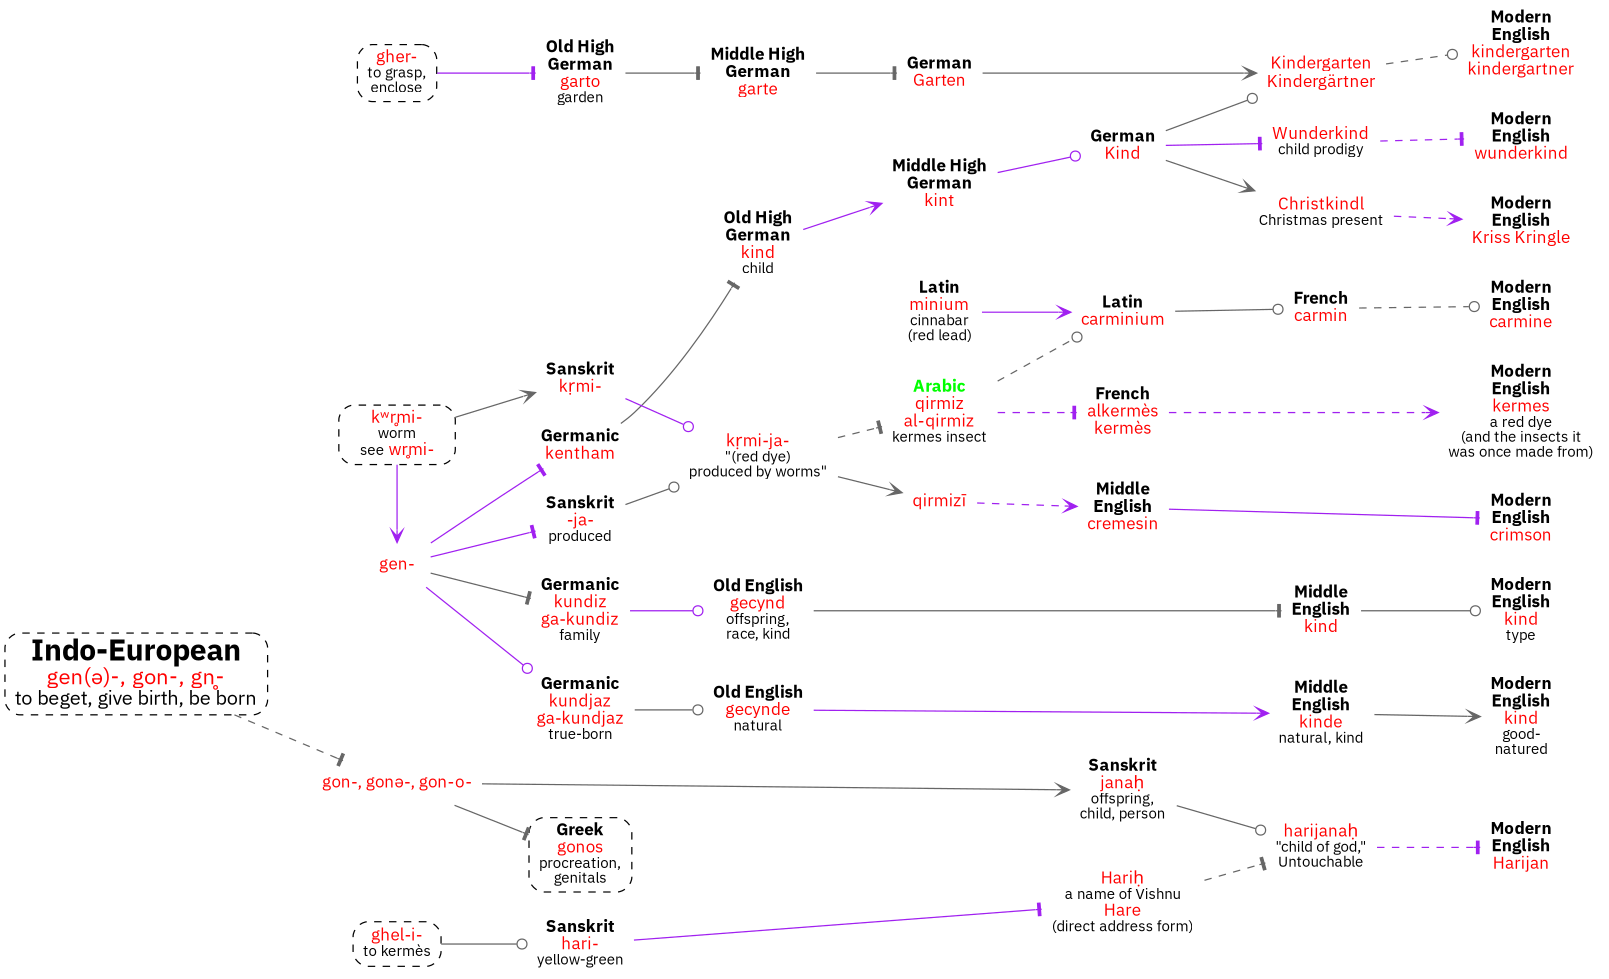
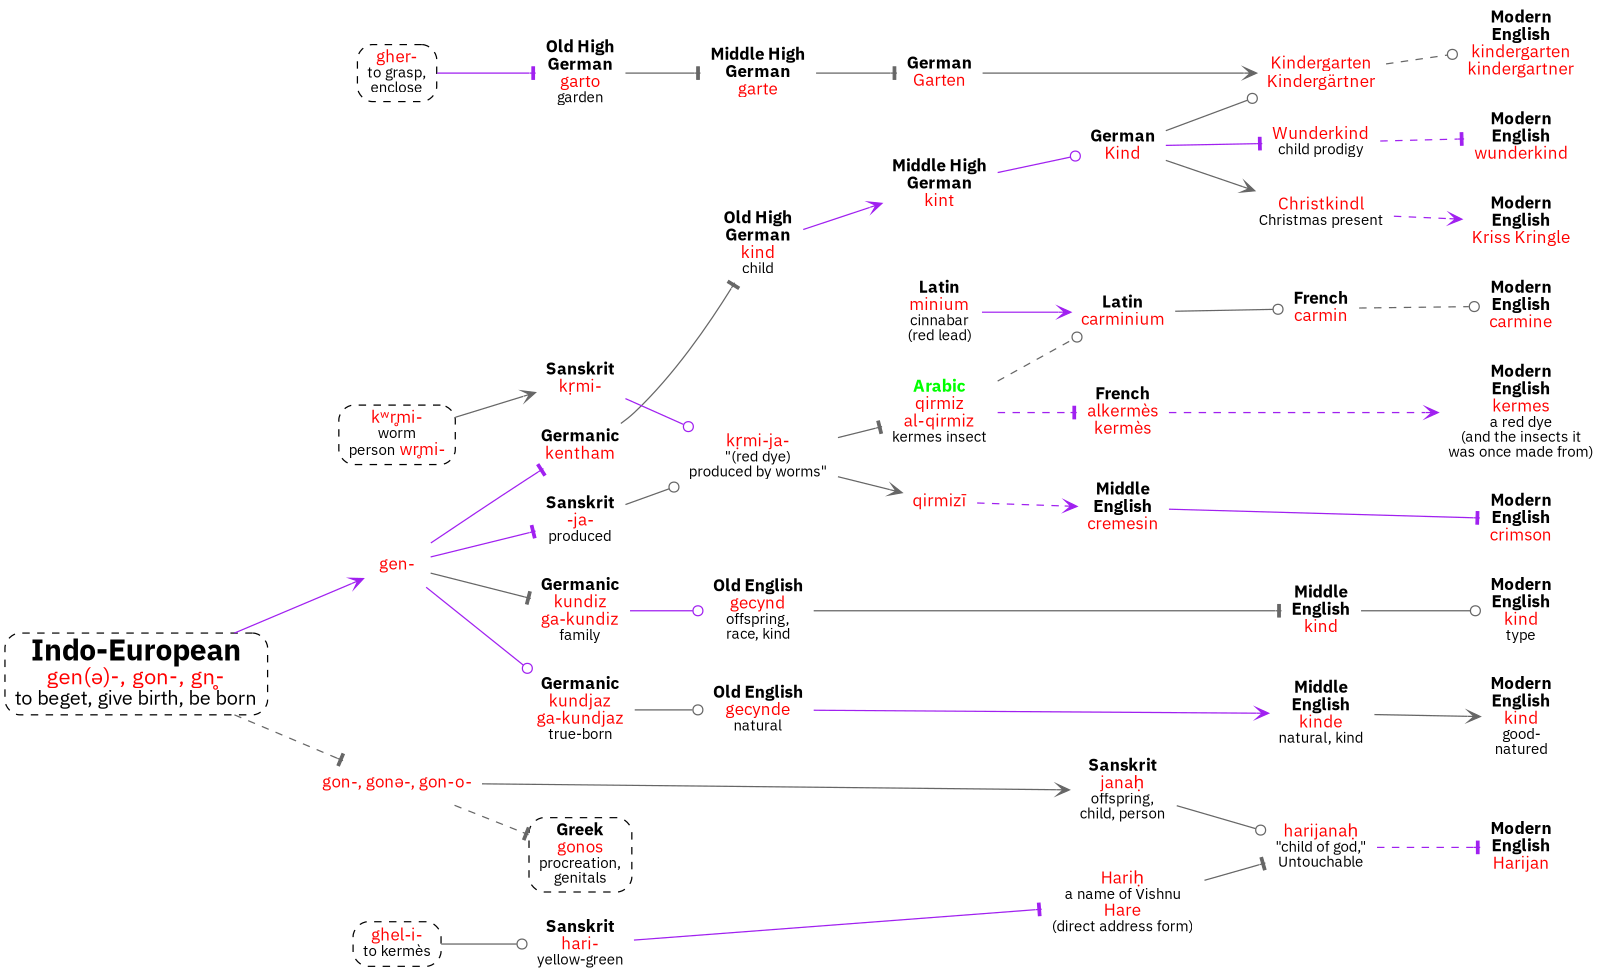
edge "kṛmi-ja-" -> "Arabic": style dashed -> solid
node "kʷr̥mi-": text "see" -> "person"
edge "kʷr̥mi-" -> "gen-": now "Indo-European" -> "gen-"
edge "gon-, gonə-, gon-o-" -> "Greek": style solid -> dashed
edge "Hariḥ" -> "harijanaḥ": style dashed -> solid
